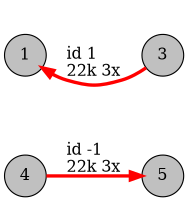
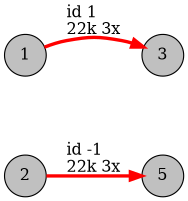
edge "3" -> "1": reversed
node "4": label "4" -> "2"
